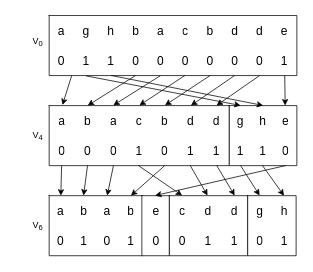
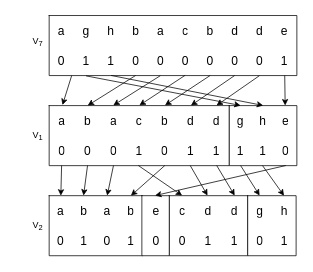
node "V0": label "V0" -> "V7"
node "V4": label "V4" -> "V1"
node "V6": label "V6" -> "V2"
